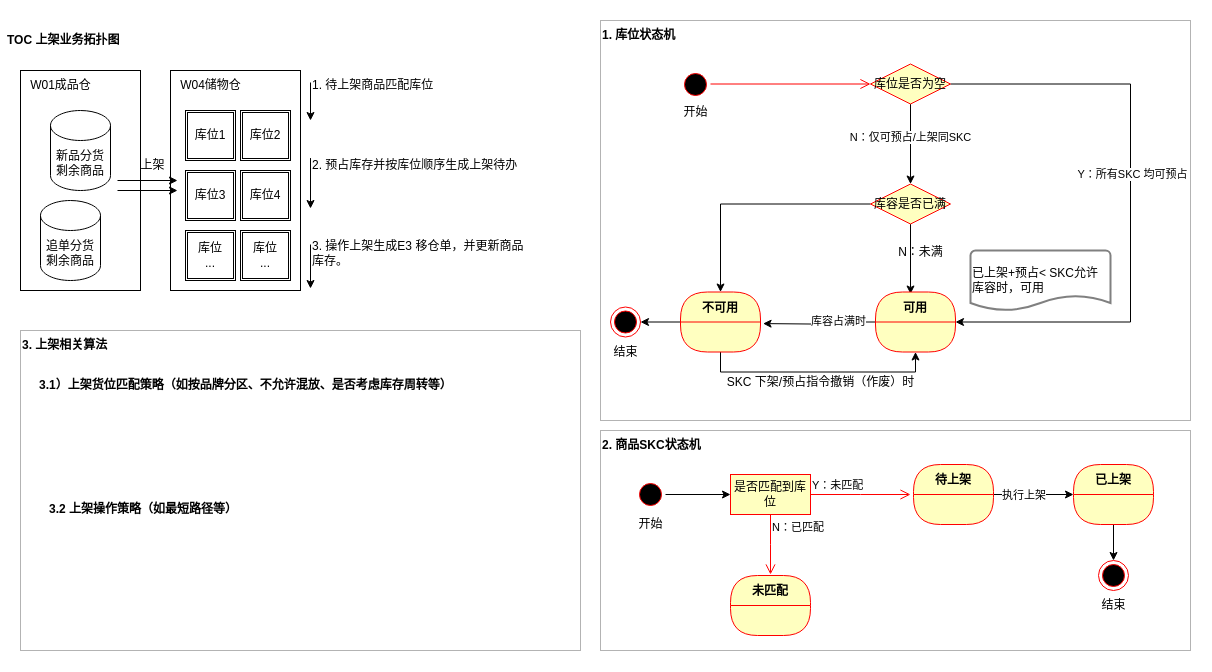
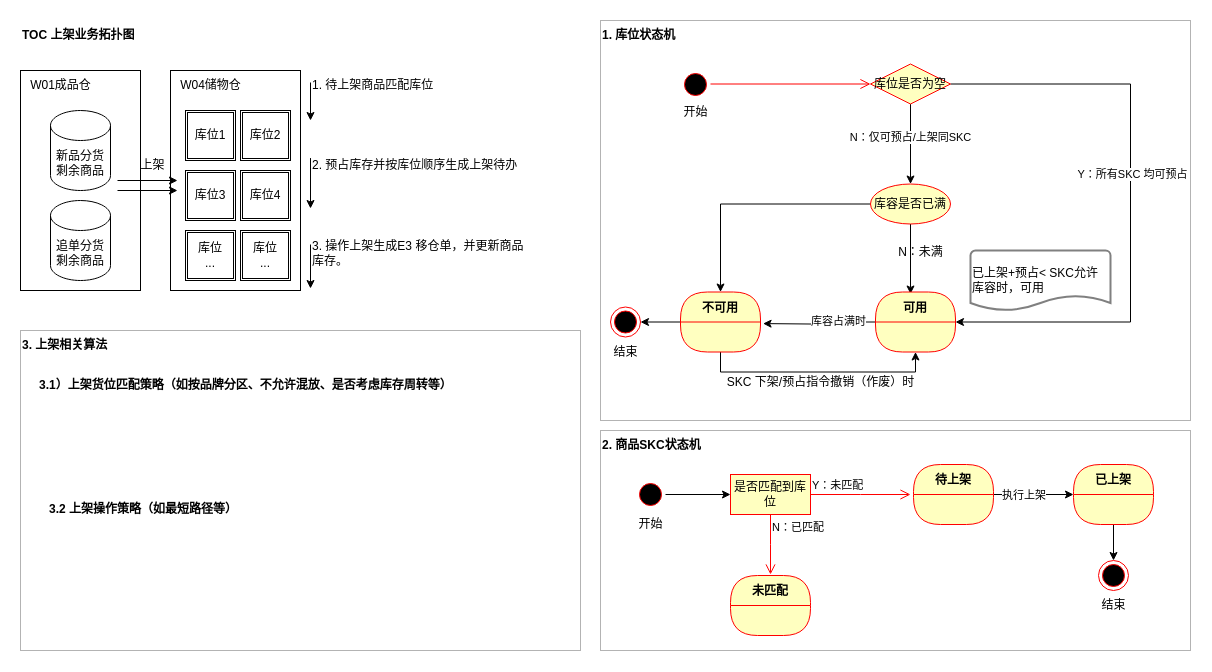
node "TOC 上架业务拓扑图": moved (76, 41) -> (91, 36)
node "库容是否已满": shape diamond -> ellipse
node "追单分货剩余商品": moved (71, 241) -> (81, 241)
